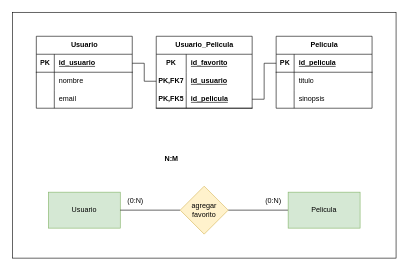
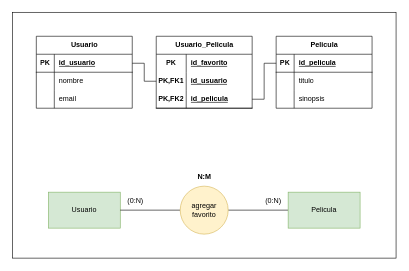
node "PK,FK7": label "PK,FK7" -> "PK,FK1"
node "PK,FK5": label "PK,FK5" -> "PK,FK2"
node "N:M": moved (171, 159) -> (204, 177)
node "agregar favorito": shape diamond -> ellipse
